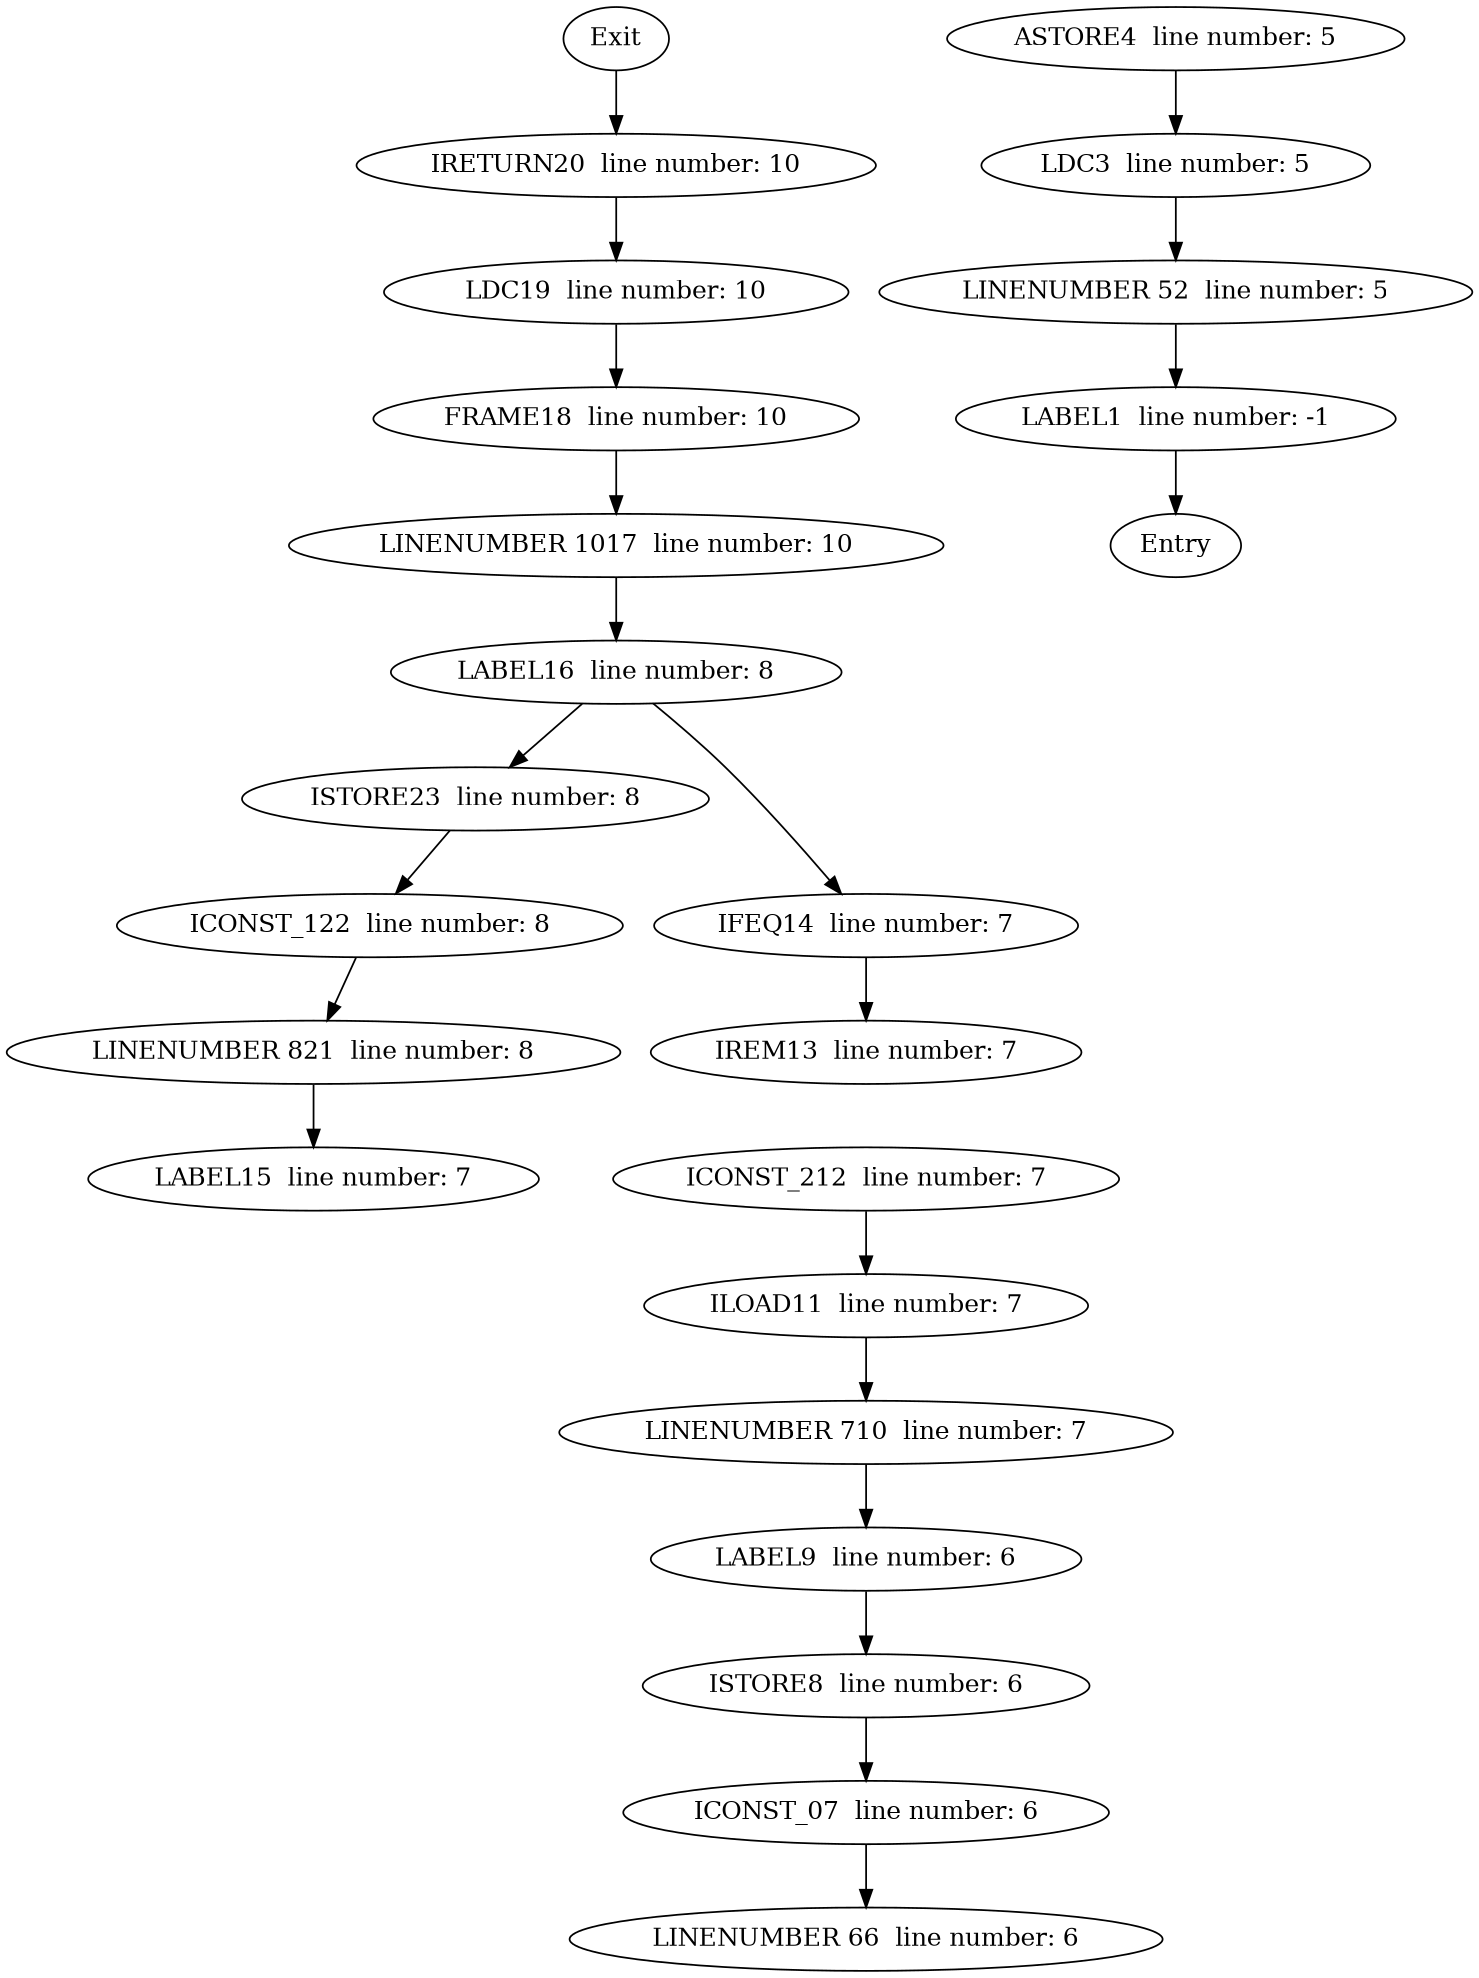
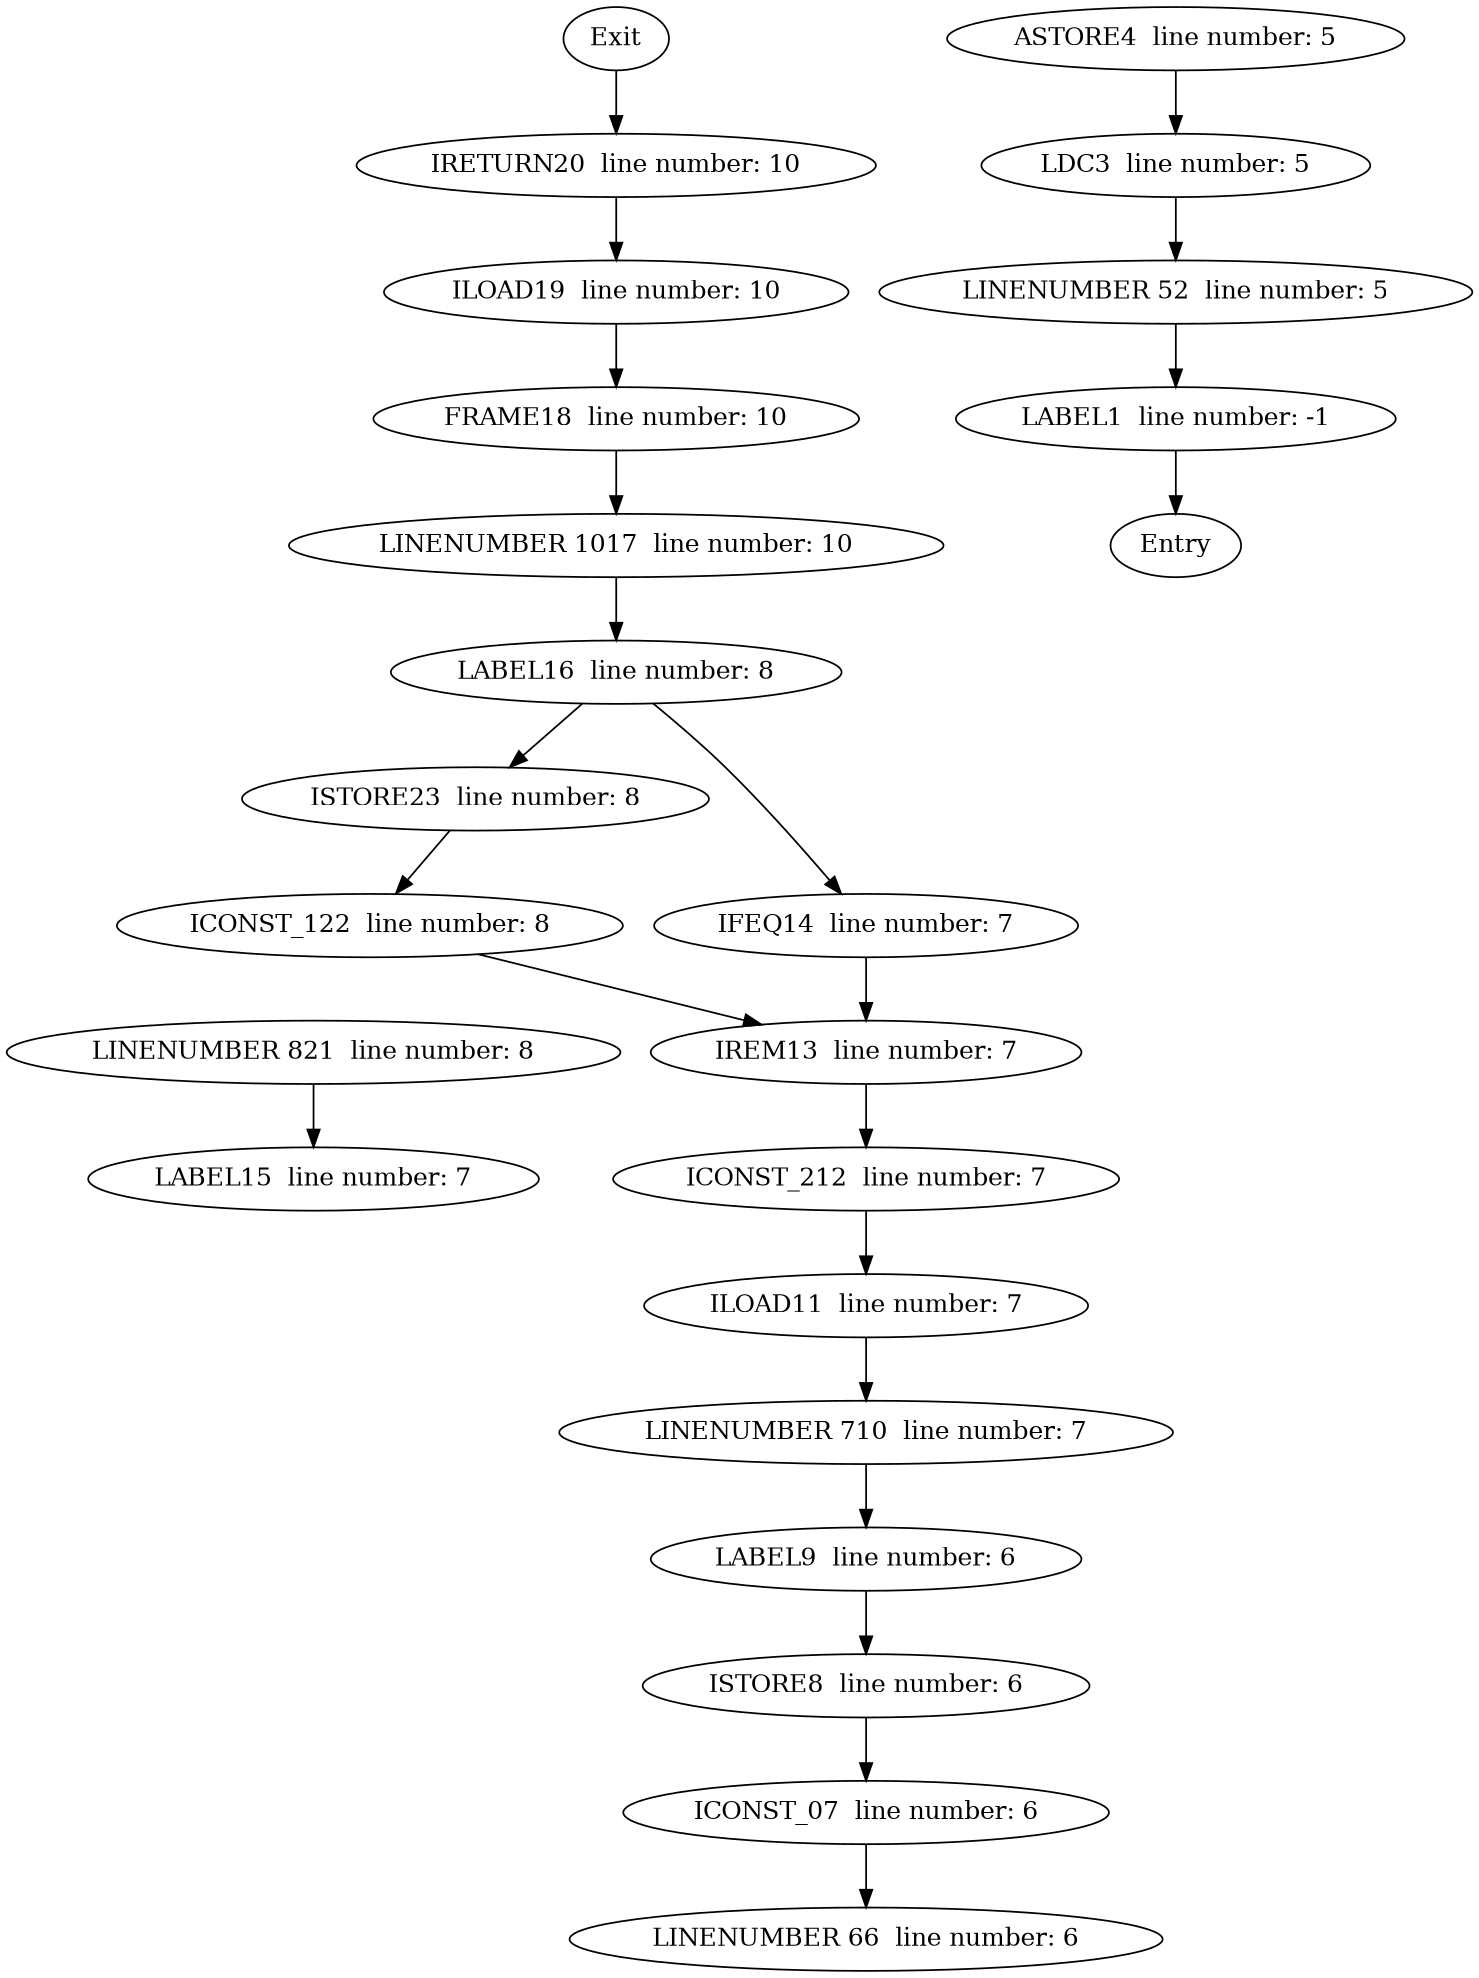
node "LDC19  line number: 10": label "LDC19  line number: 10" -> "ILOAD19  line number: 10"
edge "ICONST_122  line number: 8" -> "LINENUMBER 821  line number: 8": now "ICONST_122  line number: 8" -> "IREM13  line number: 7"
edge "IREM13  line number: 7" -> "ICONST_212  line number: 7": added
